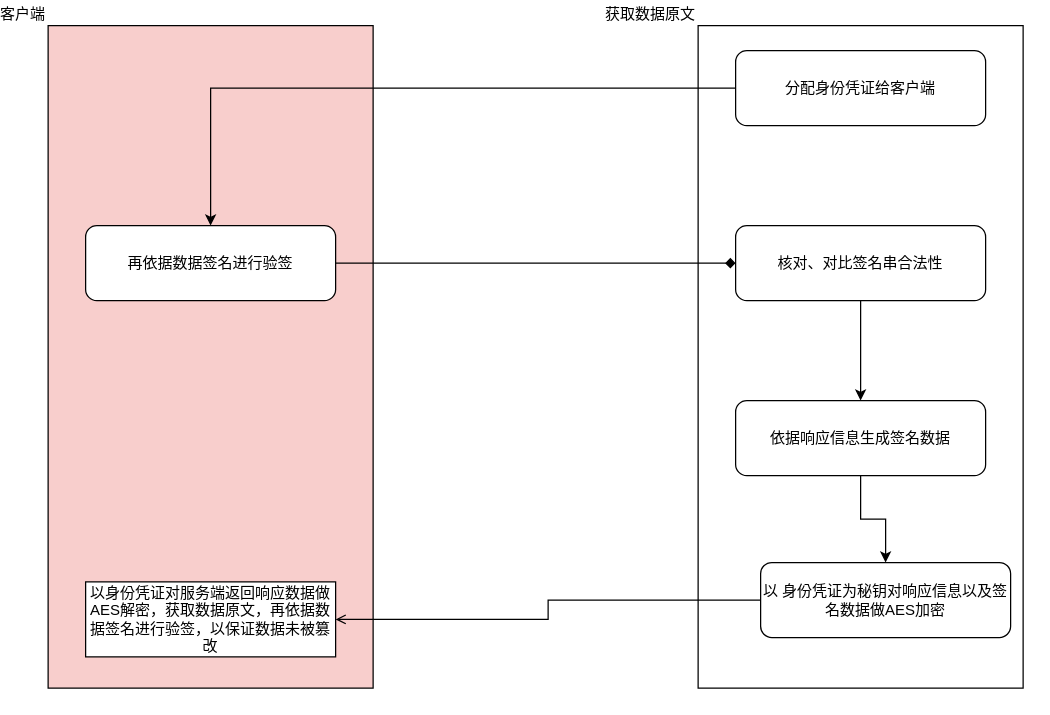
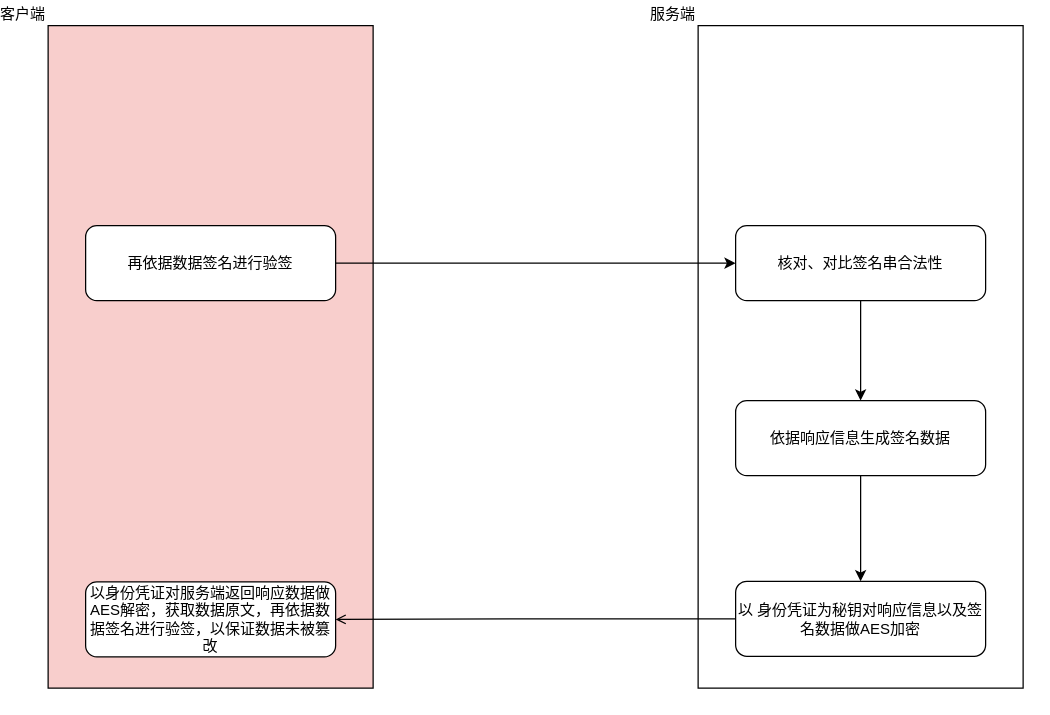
node "获取数据原文": label "获取数据原文" -> "服务端"
edge "分配身份凭证给客户端" -> "再依据数据签名进行验签": removed
node "分配身份凭证给客户端": removed
edge "再依据数据签名进行验签" -> "核对、对比签名串合法性": arrowhead diamond -> classic
node "以 身份凭证为秘钥对响应信息以及签名数据做AES加密": moved (886, 600) -> (861, 619)
node "以身份凭证对服务端返回响应数据做AES解密，获取数据原文，再依据数据签名进行验签，以保证数据未被篡改": shape rectangle -> rounded rectangle
